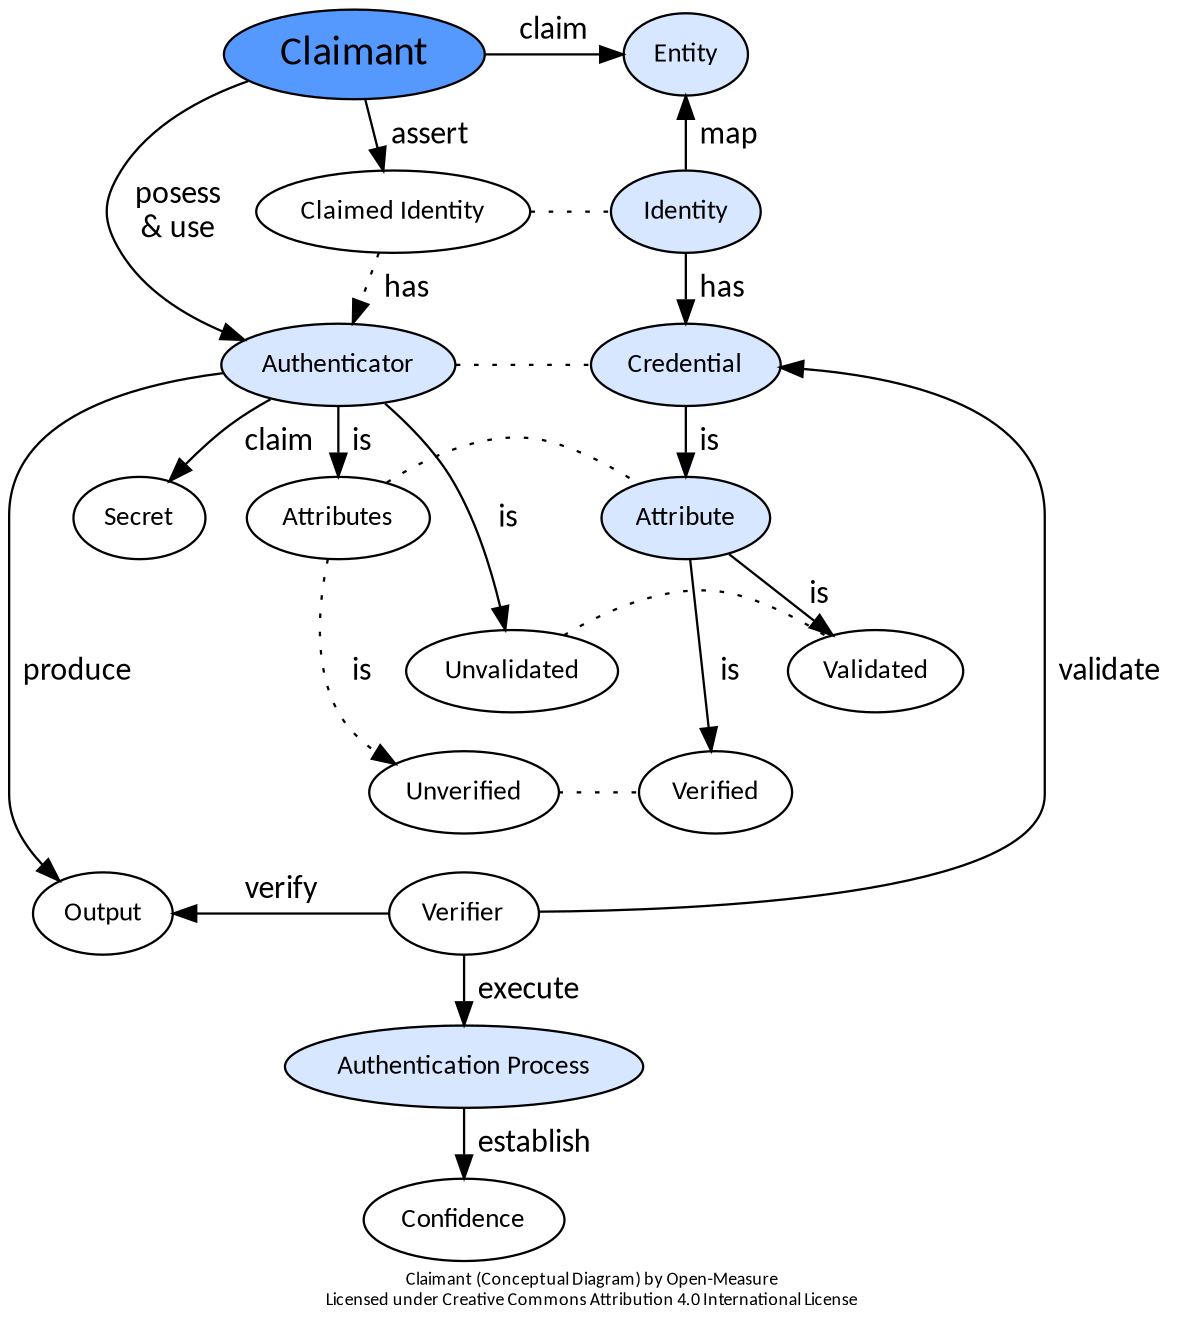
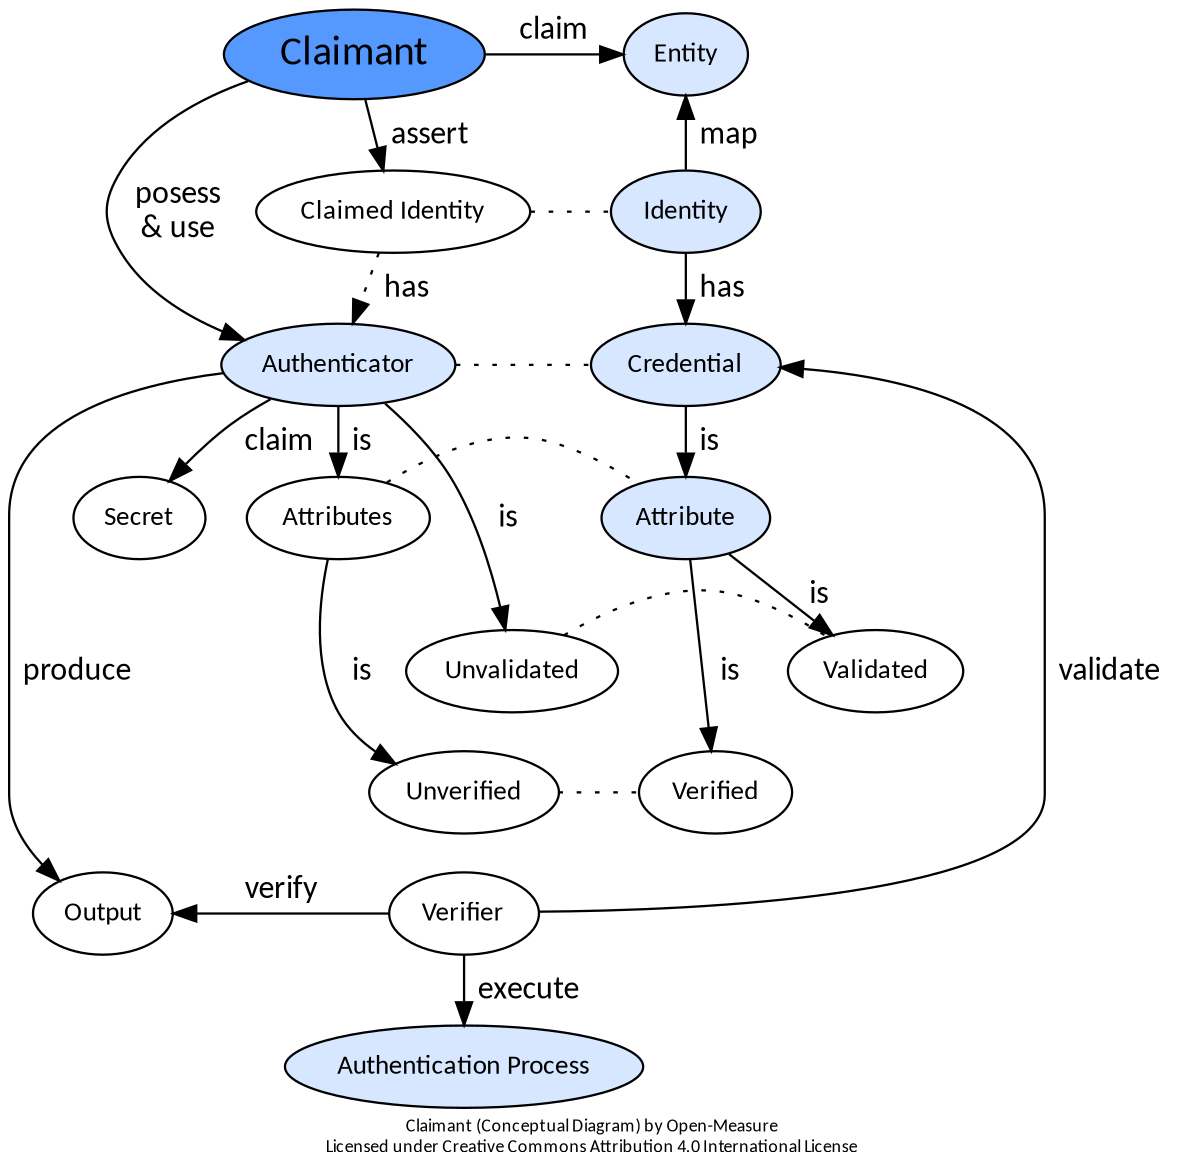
edge "Attributes" -> "Unverified": style dotted -> solid
node "Confidence": removed
